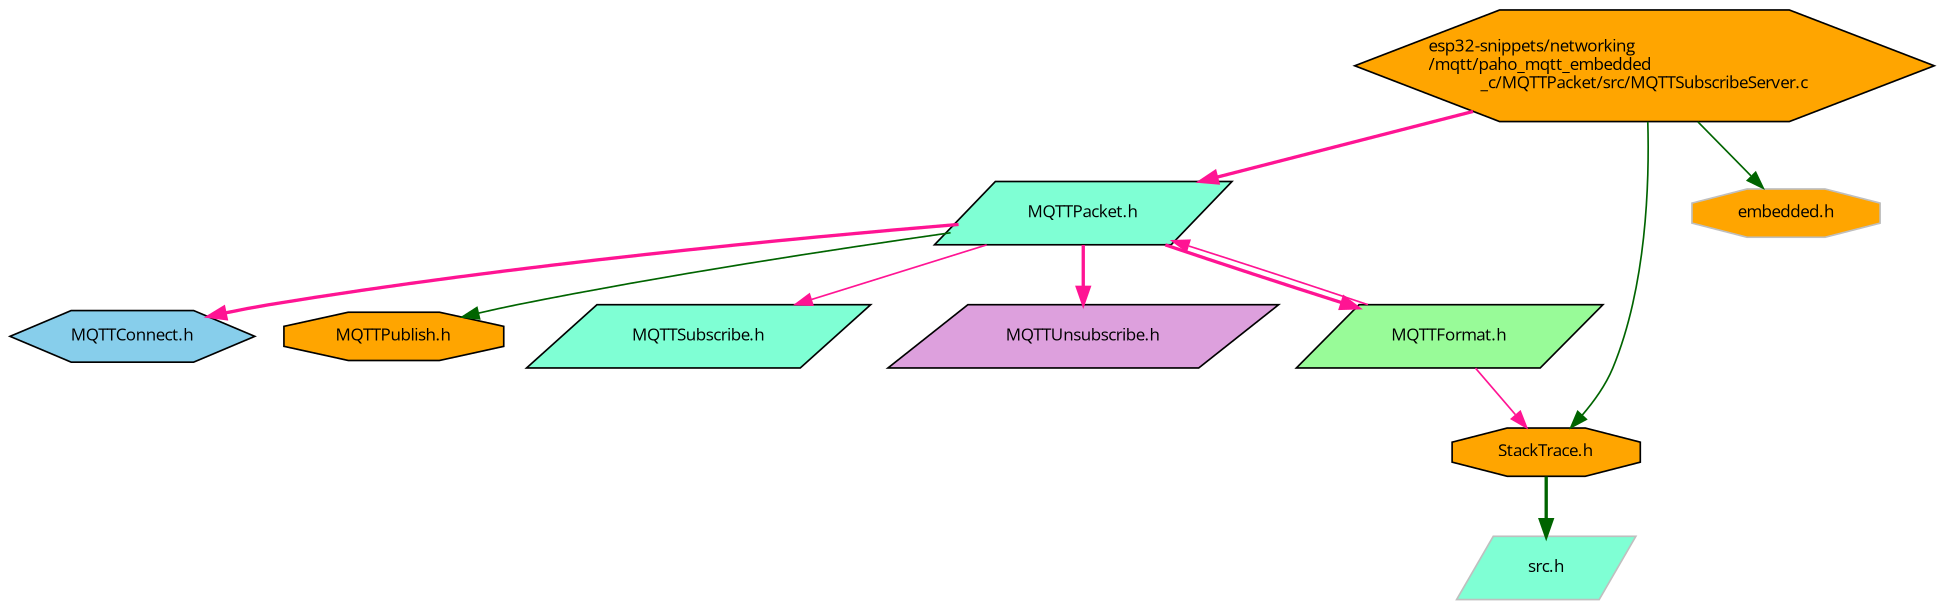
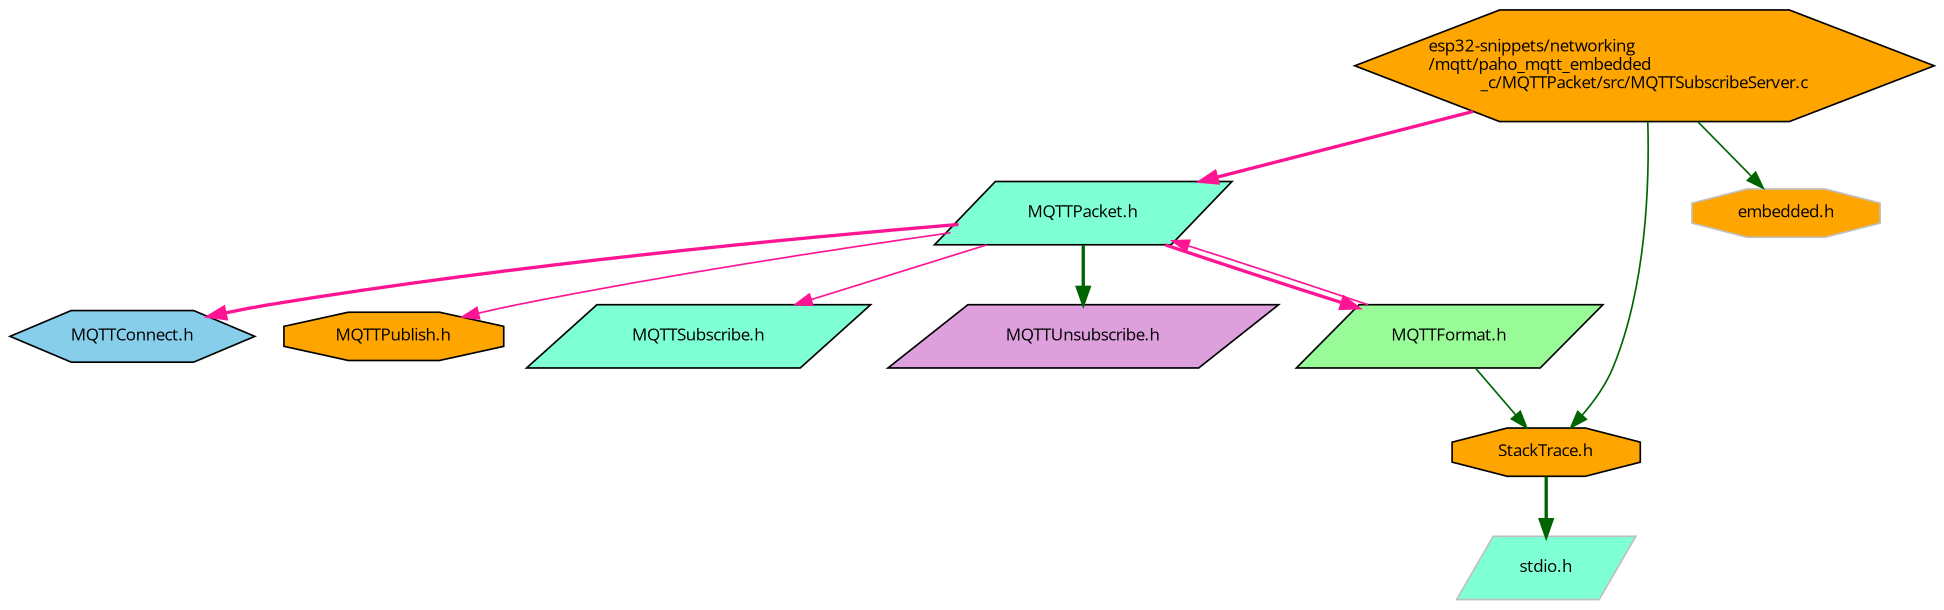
edge "MQTTPacket.h" -> "MQTTUnsubscribe.h": color deeppink -> darkgreen
edge "MQTTPacket.h" -> "MQTTPublish.h": color darkgreen -> deeppink
edge "MQTTFormat.h" -> "StackTrace.h": color deeppink -> darkgreen
node "src.h": label "src.h" -> "stdio.h"
